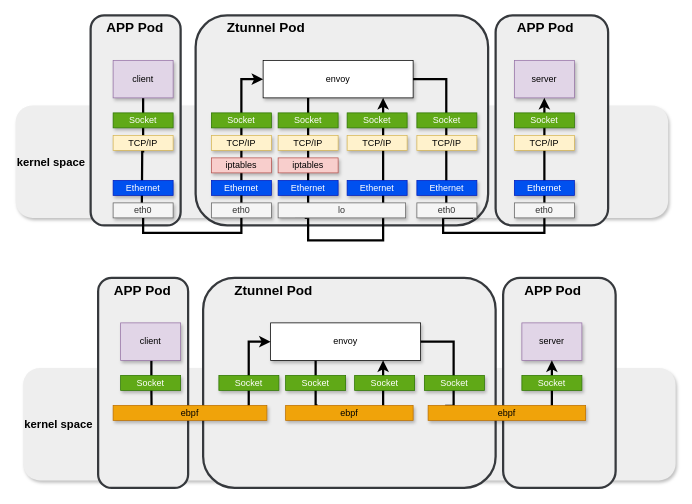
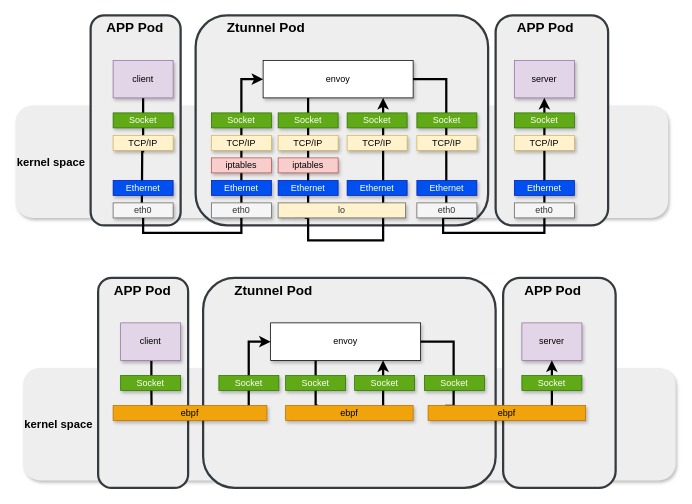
node "lo": fillcolor #f5f5f5 -> #fff2cc
